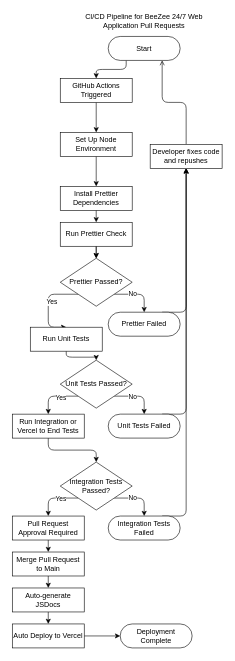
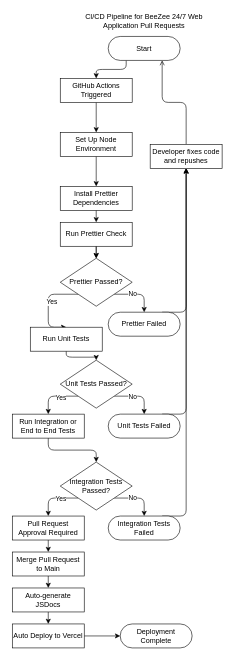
node "Run Integration or Vercel to End Tests": label "Run Integration or Vercel to End Tests" -> "Run Integration or End to End Tests"
